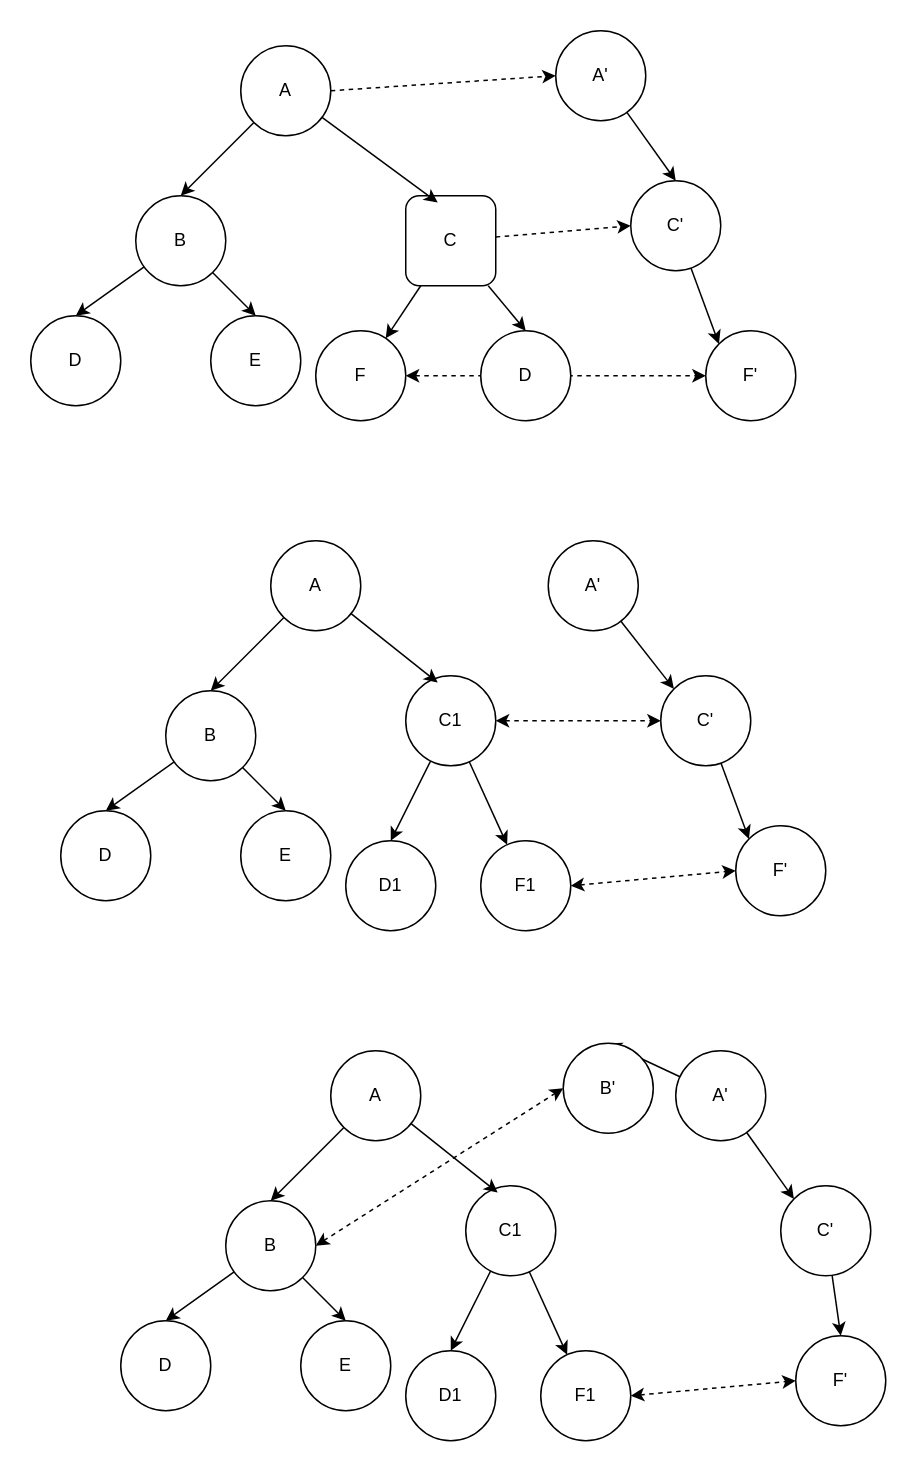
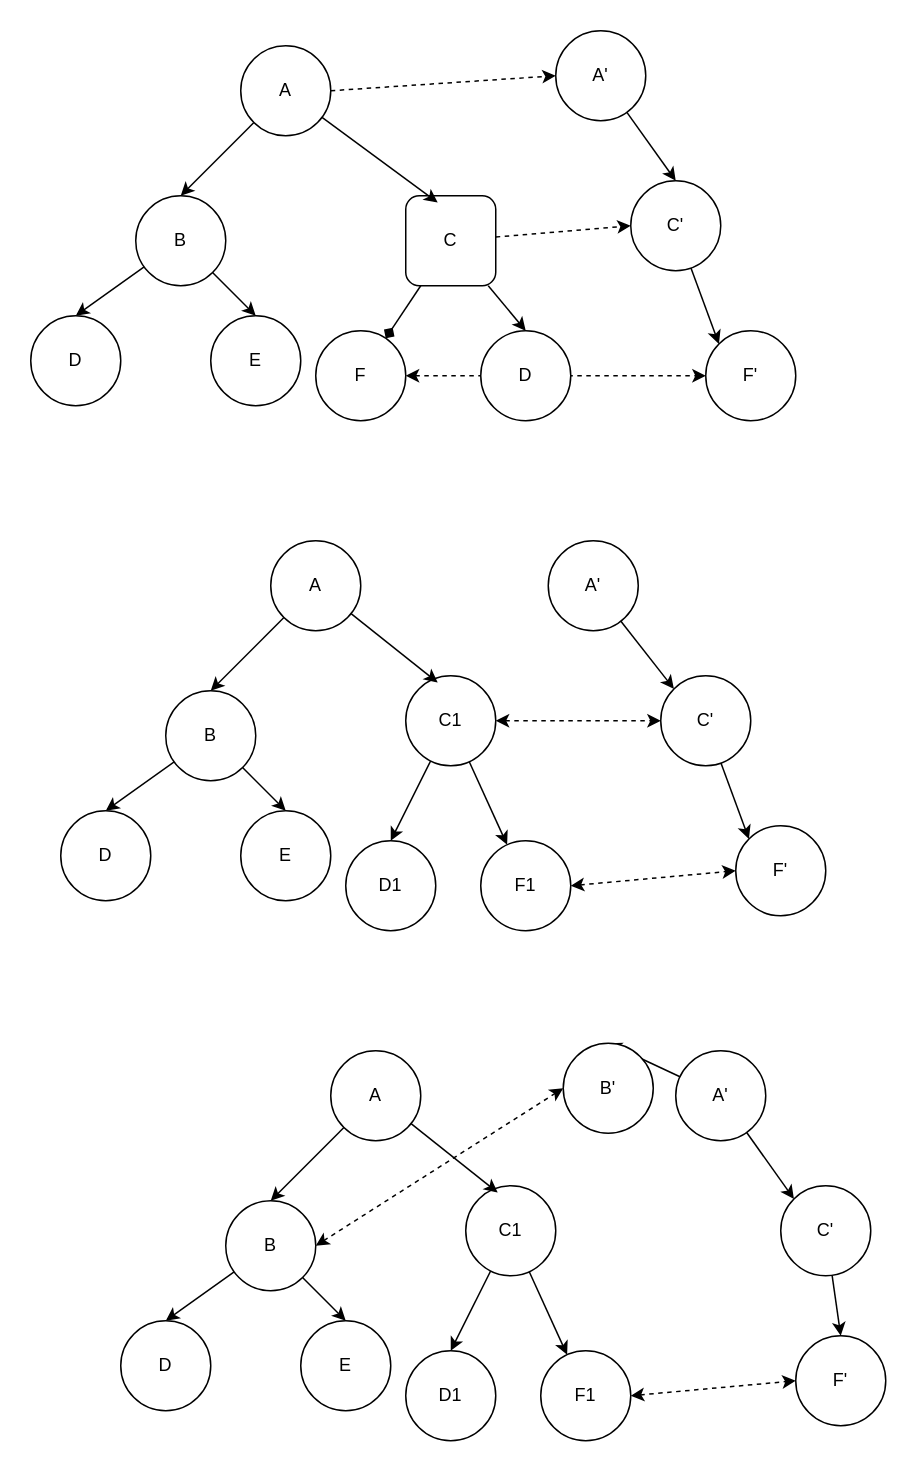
edge "C" -> "F": arrowhead classic -> diamond
